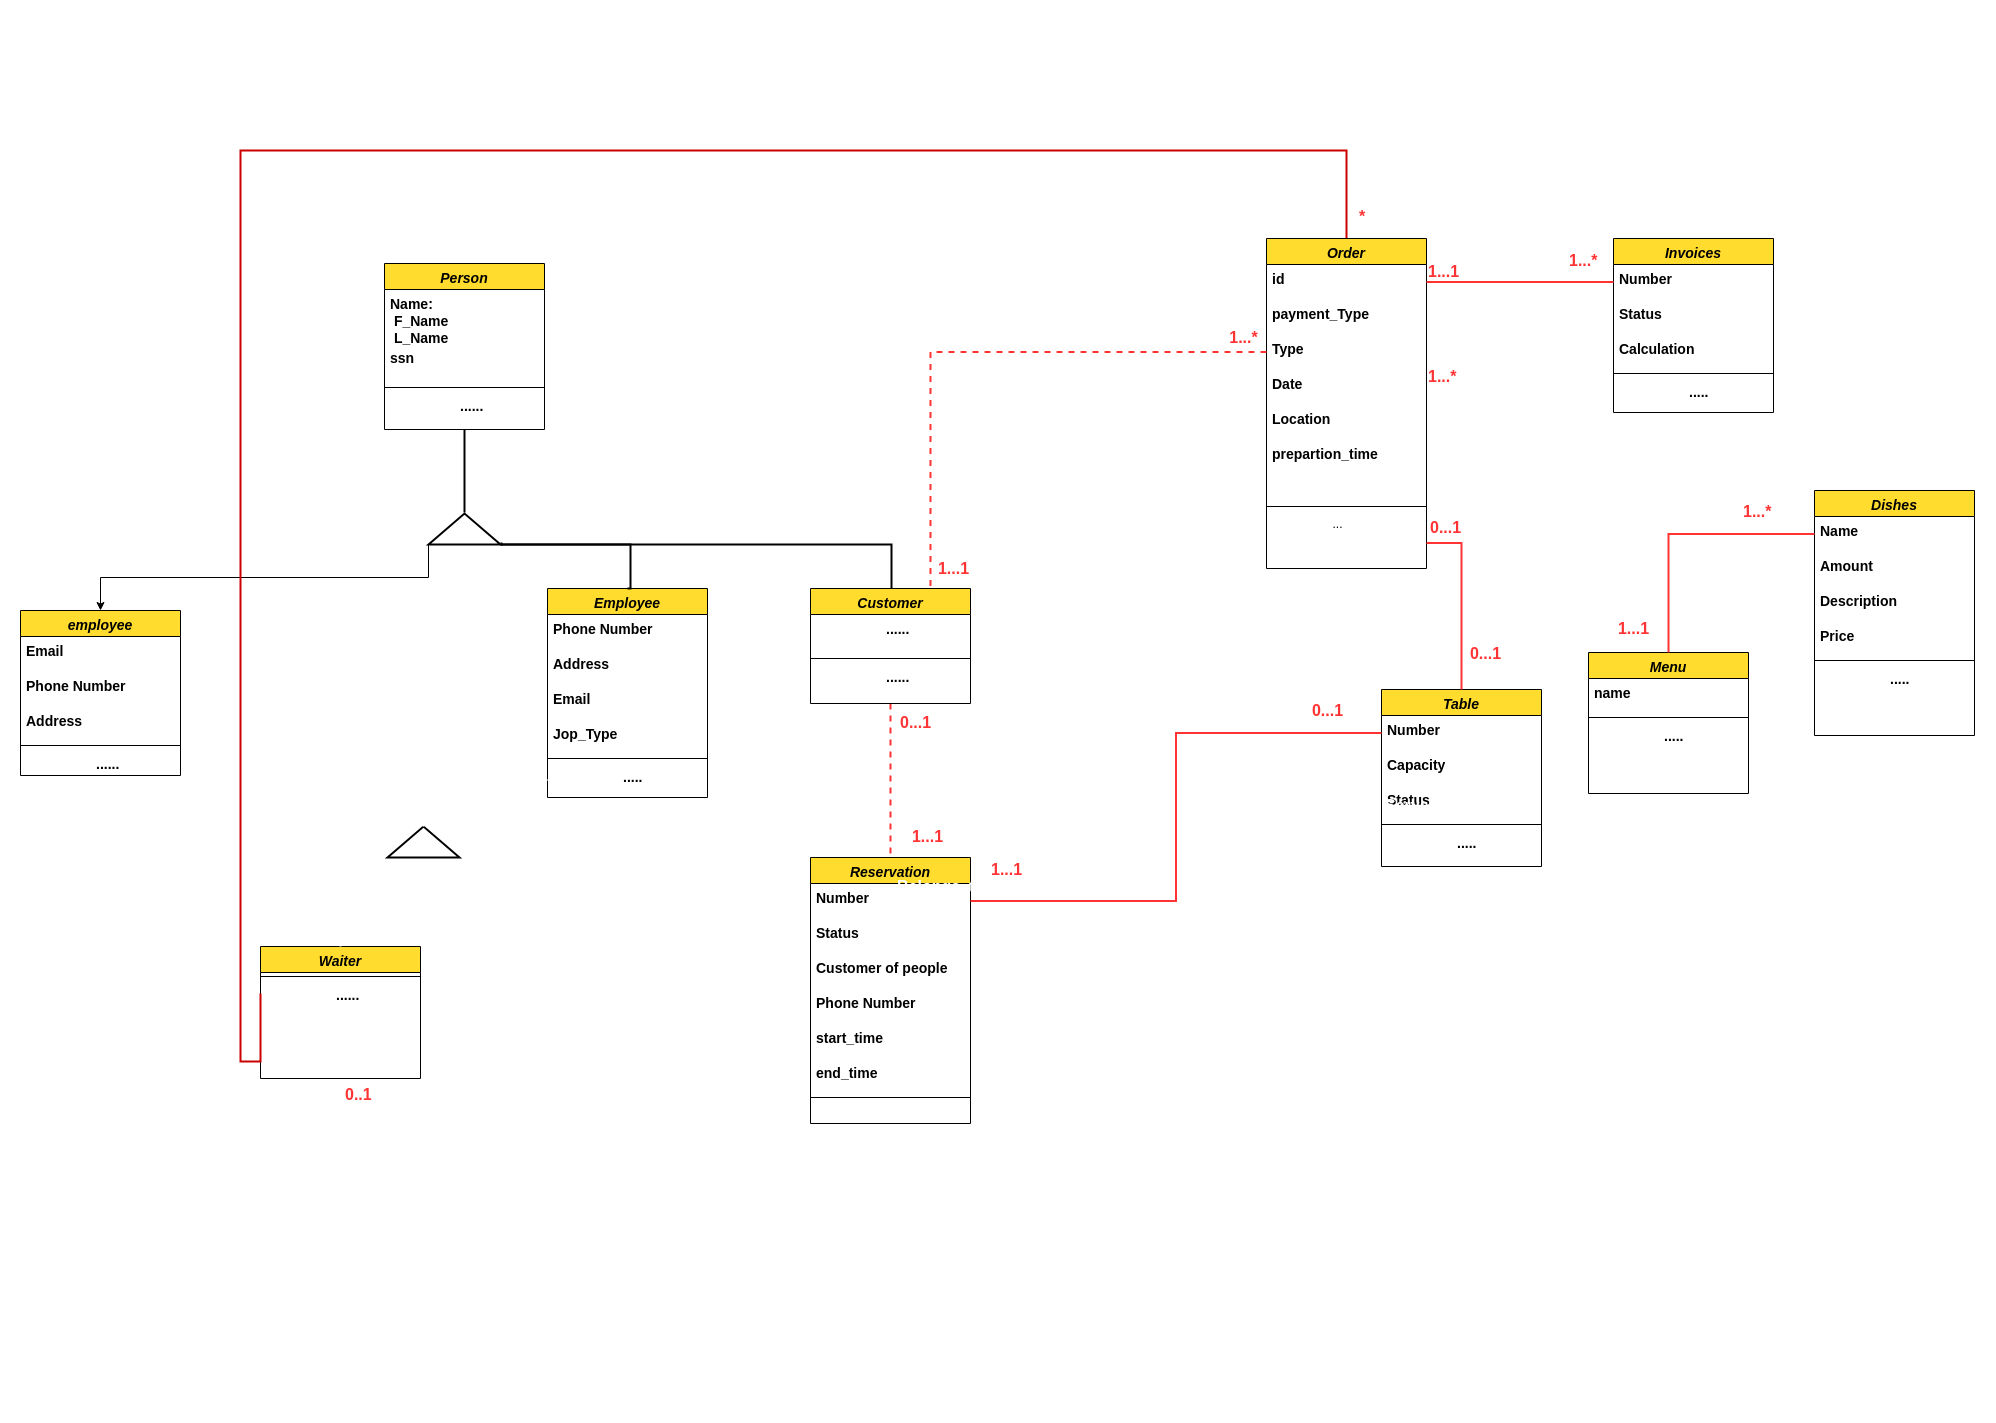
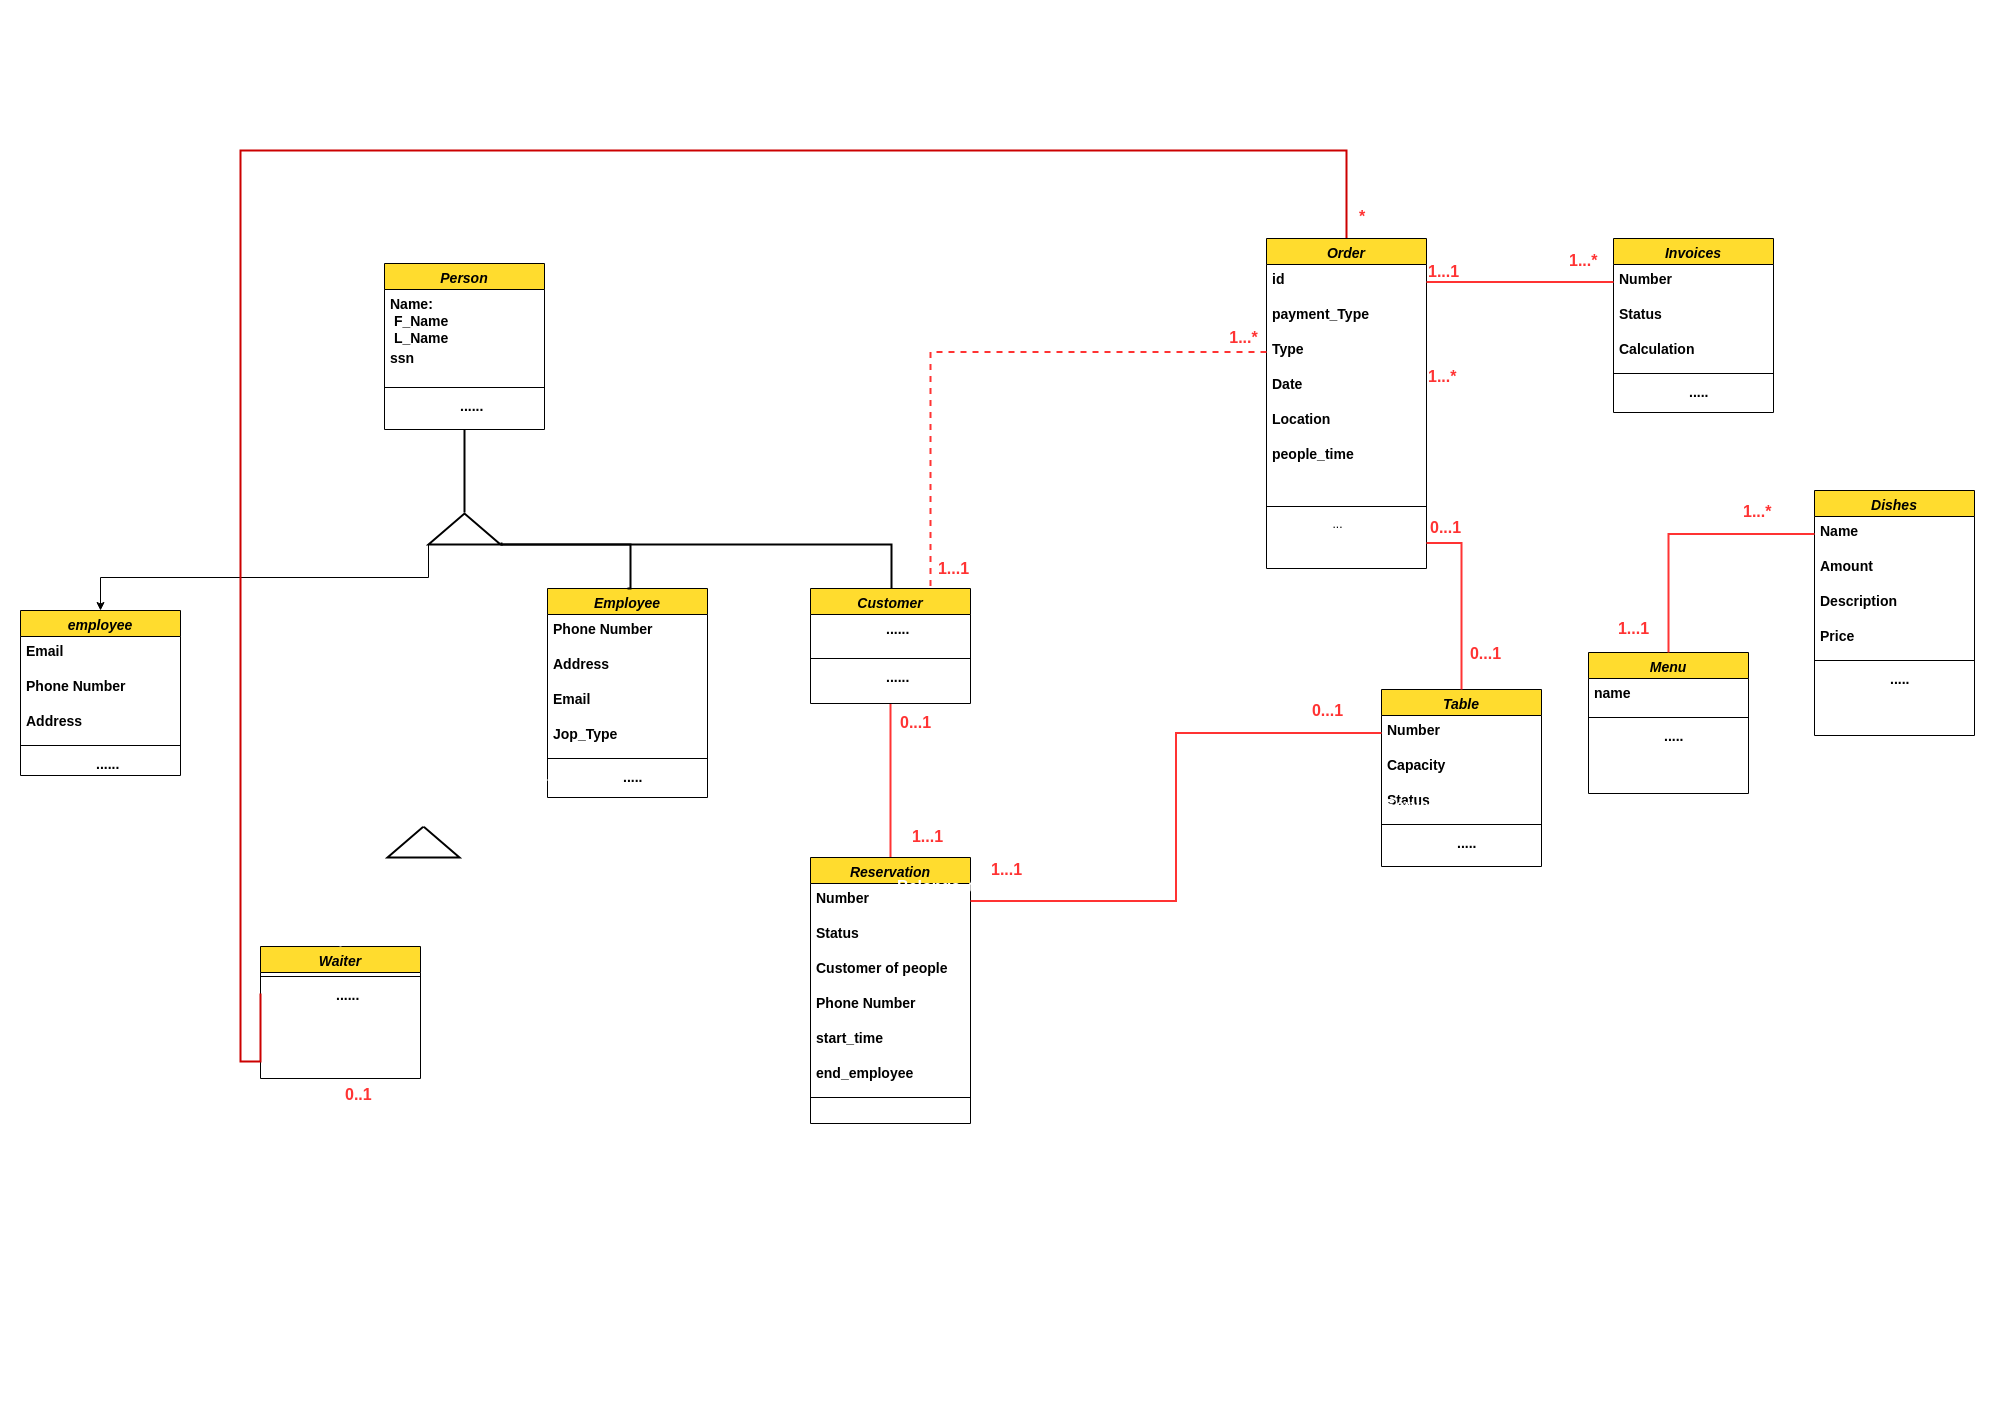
node "prepartion_time": label "prepartion_time" -> "people_time"
edge "Customer" -- "Reservation": style dashed -> solid
node "end_time": label "end_time" -> "end_employee"
